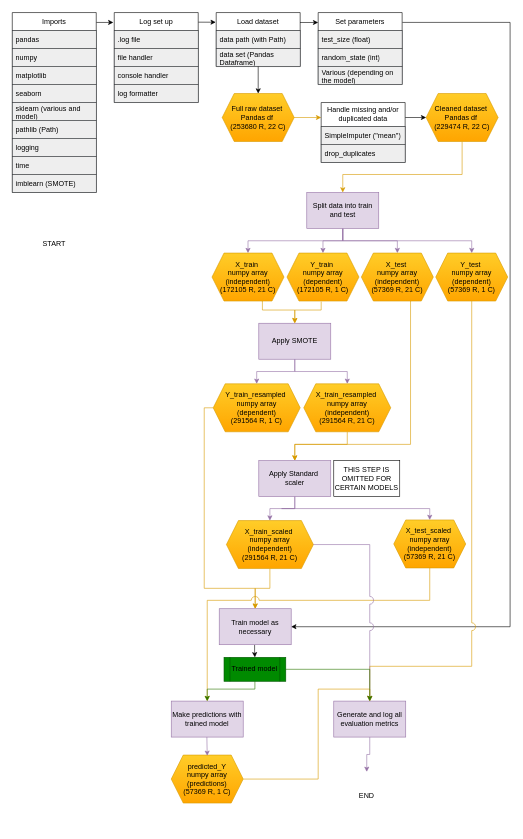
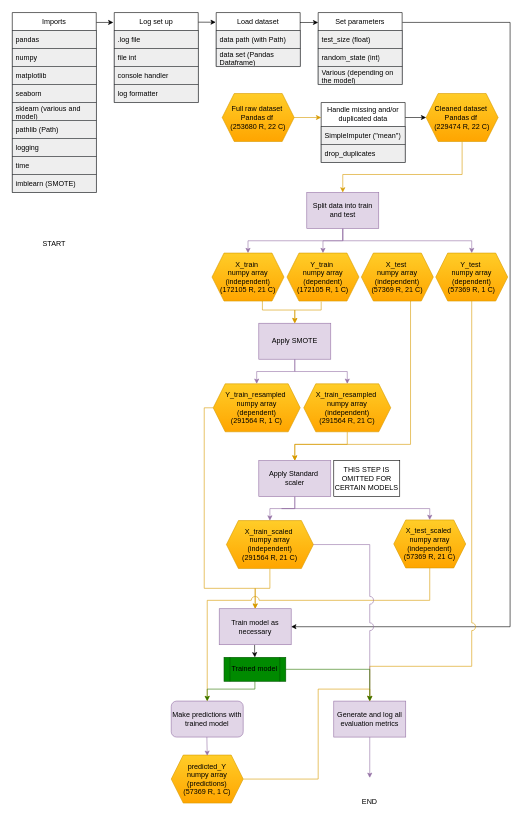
node "file handler": label "file handler" -> "file int"
edge "Load dataset" -> "Full raw dataset Pandas df (253680 R, 22 C)": removed
edge "Split data into train and test" -> "X_test numpy array (independent) (57369 R, 21 C)": removed
node "Make predictions with trained model": shape rectangle -> rounded rectangle
node "END": moved (367, 796) -> (370, 802)
